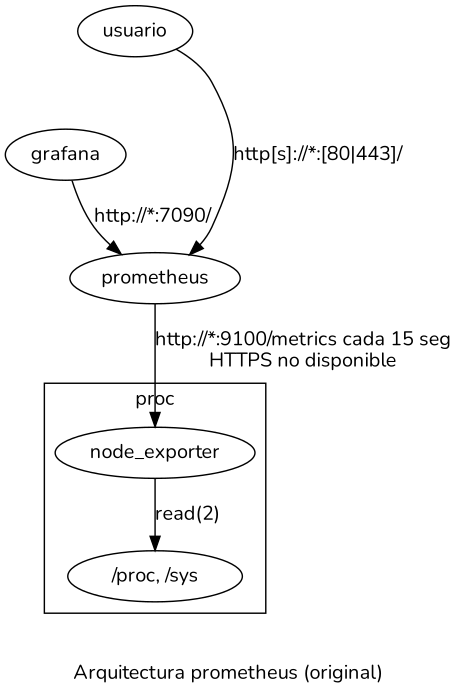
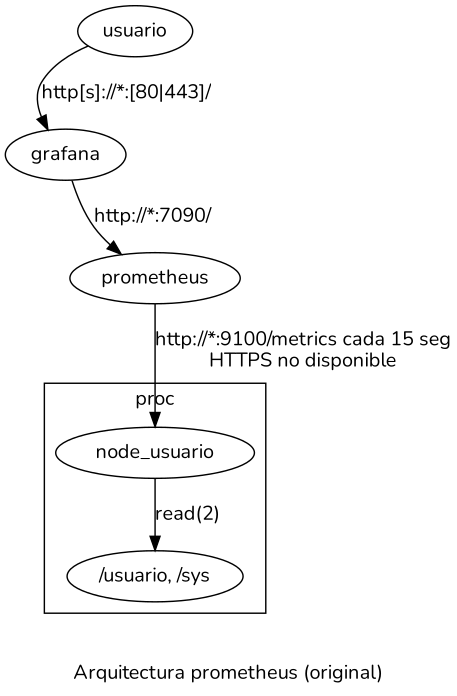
edge "usuario" -> "prometheus": now "usuario" -> "grafana"
node "node_exporter": label "node_exporter" -> "node_usuario"
node "/proc, /sys": label "/proc, /sys" -> "/usuario, /sys"
